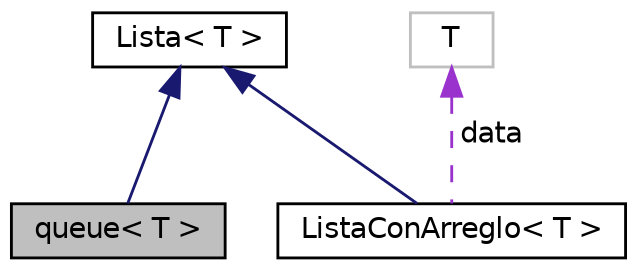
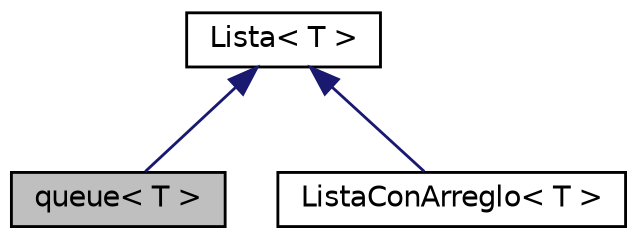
node "T": removed
